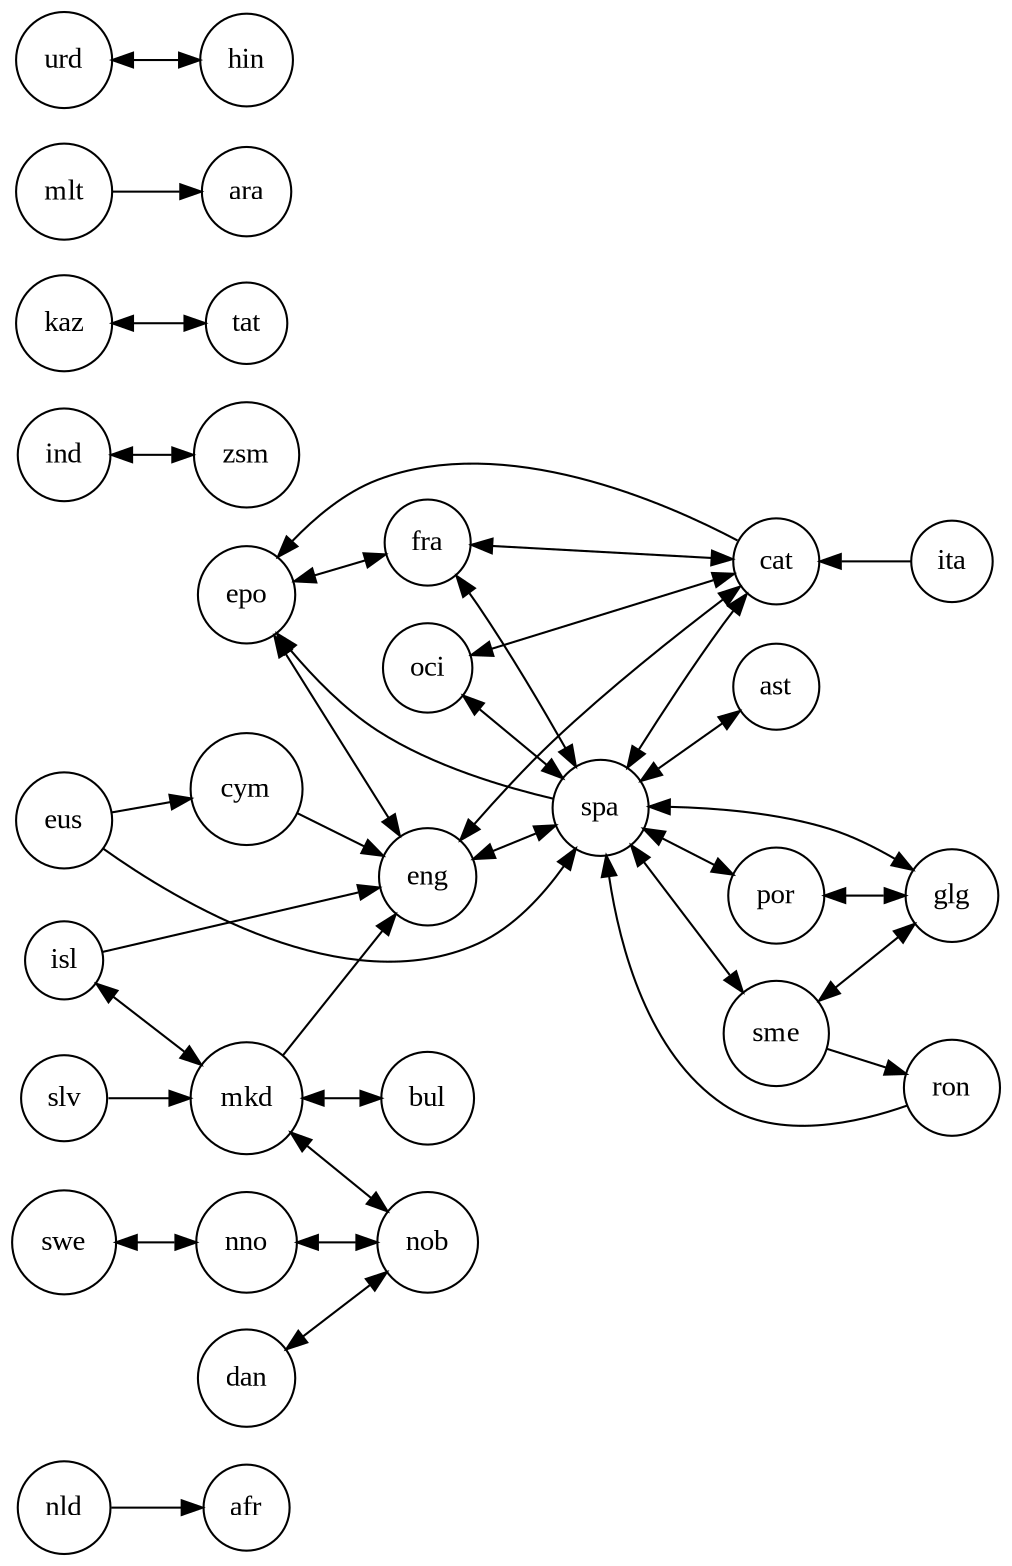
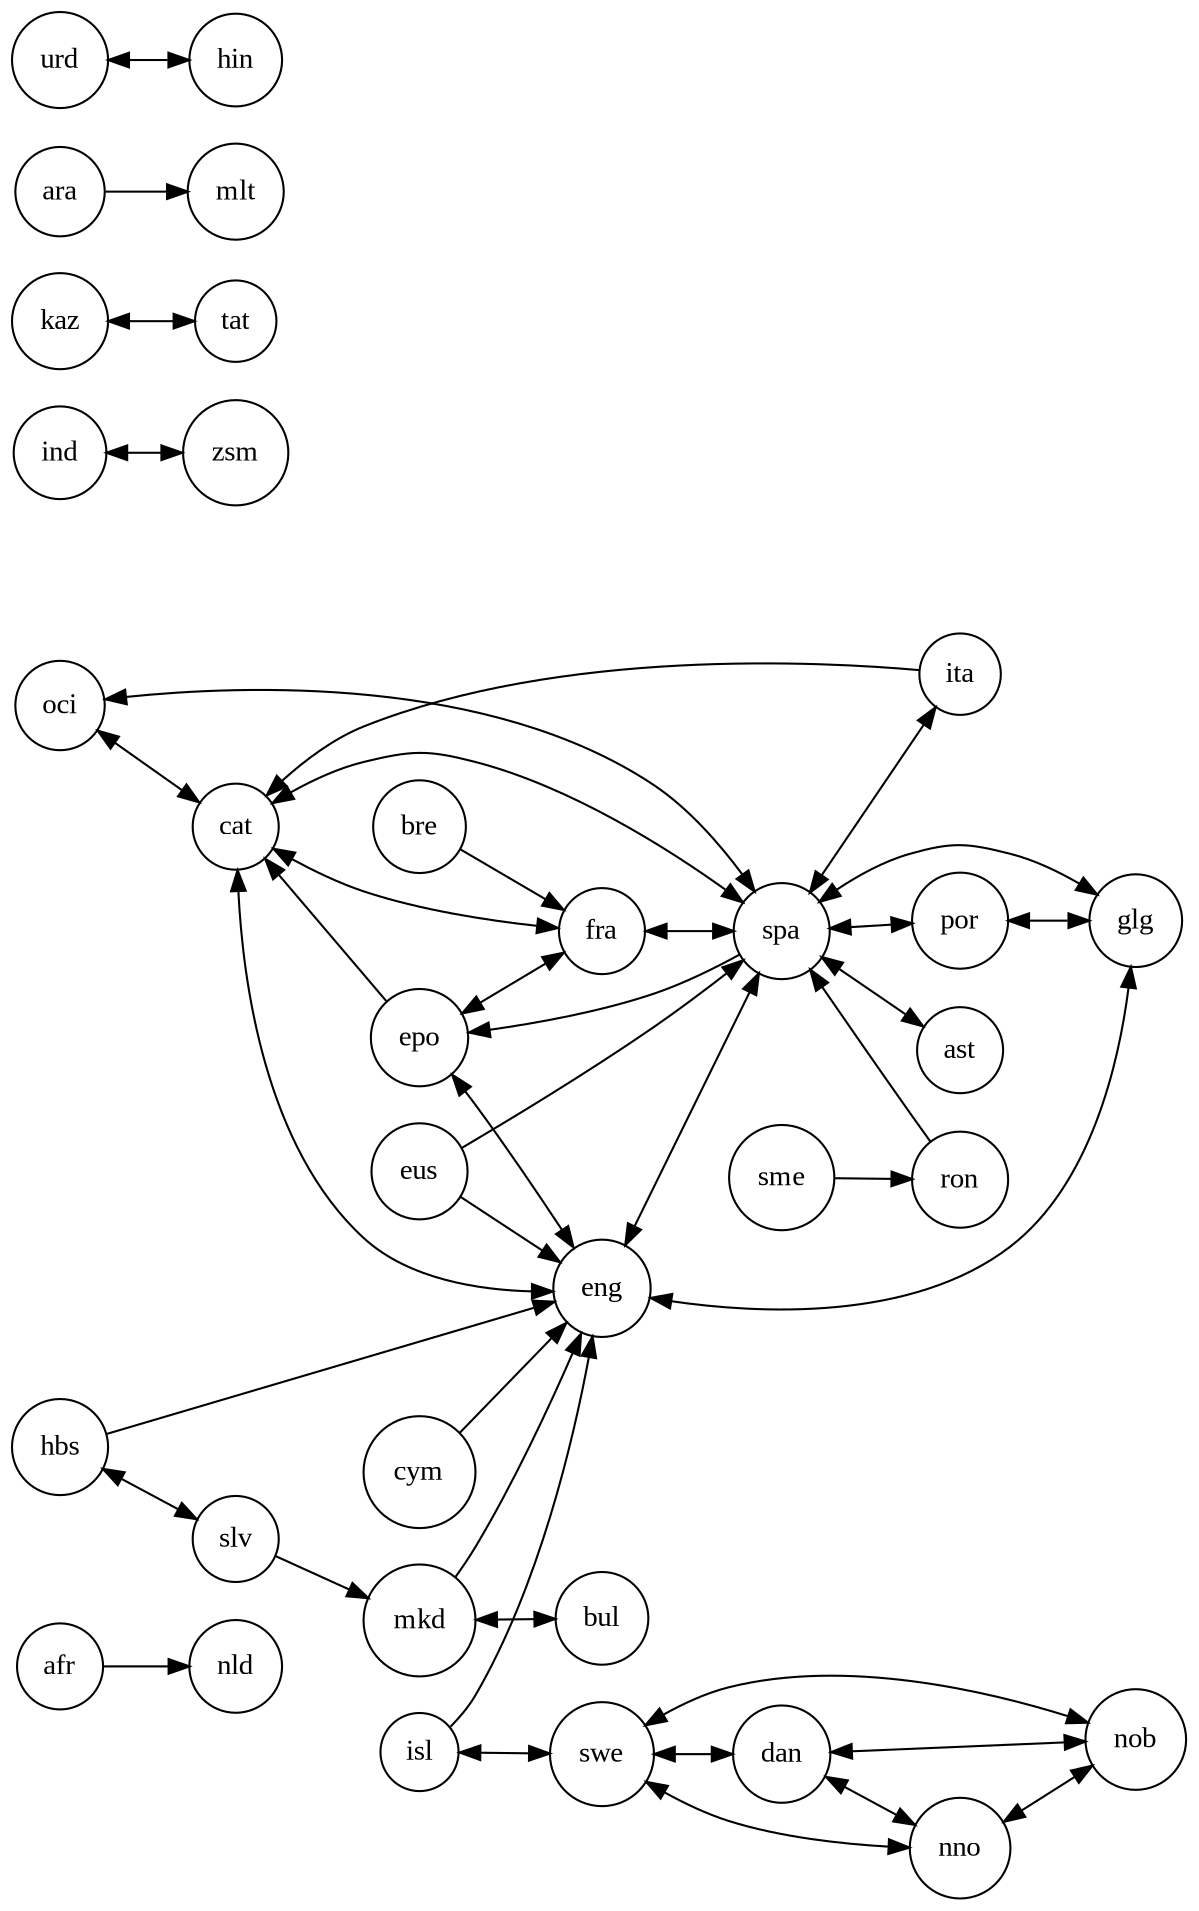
edge "mlt" -> "ara": reversed
edge "cat" -> "epo": reversed
edge "eus" -> "cym": now "eus" -> "eng"
node "bre": added
edge "spa" -- "sme": now "spa" -- "ita"
edge "glg" -- "sme": now "glg" -- "eng"
edge "isl" -- "mkd": now "isl" -- "swe"
edge "mkd" -- "nob": now "swe" -- "nob"
node "hbs": added
edge "nld" -> "afr": reversed
edge "swe" -- "dan": added
edge "dan" -- "nno": added
